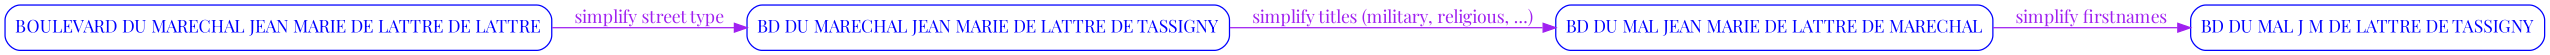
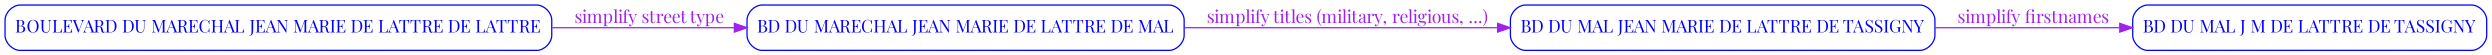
node "BD DU MARECHAL JEAN MARIE DE LATTRE DE TASSIGNY": label "BD DU MARECHAL JEAN MARIE DE LATTRE DE TASSIGNY" -> "BD DU MARECHAL JEAN MARIE DE LATTRE DE MAL"
node "BD DU MAL JEAN MARIE DE LATTRE DE MARECHAL": label "BD DU MAL JEAN MARIE DE LATTRE DE MARECHAL" -> "BD DU MAL JEAN MARIE DE LATTRE DE TASSIGNY"
